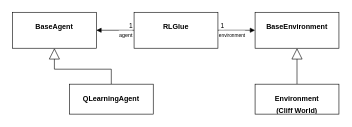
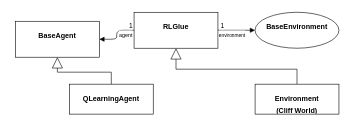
node "BaseAgent": moved (54, 30) -> (57, 39)
node "BaseEnvironment": shape rectangle -> ellipse
edge "Environment (Cliff World)" -> "BaseEnvironment": now "Environment (Cliff World)" -> "RLGlue"
